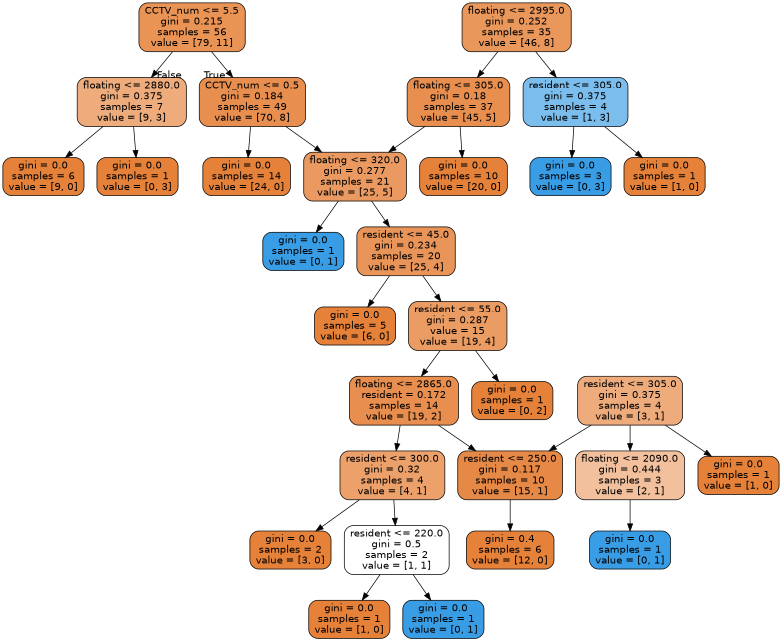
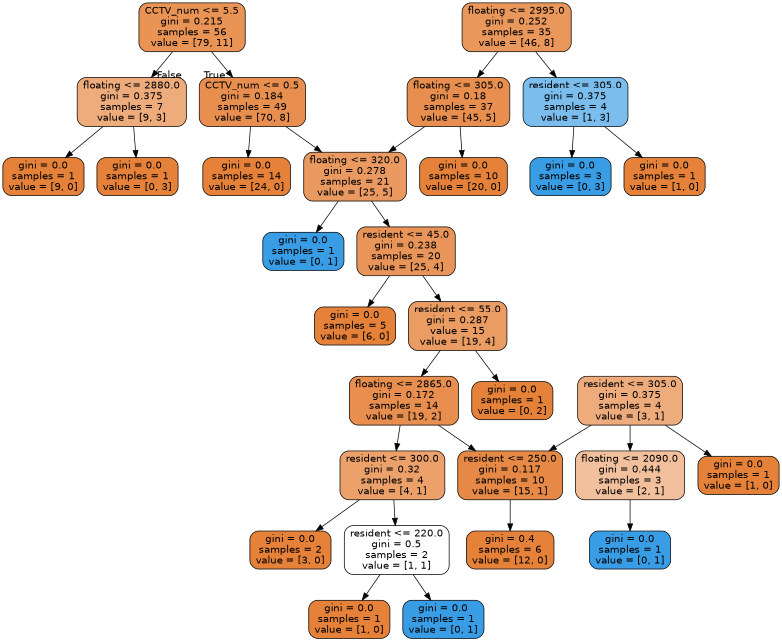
node "gini = 0.0 samples = 6 value = [9, 0]": label "gini = 0.0 samples = 6 value = [9, 0]" -> "gini = 0.0 samples = 1 value = [9, 0]"
node "floating <= 320.0 gini = 0.277 samples = 21 value = [25, 5]": label "floating <= 320.0 gini = 0.277 samples = 21 value = [25, 5]" -> "floating <= 320.0 gini = 0.278 samples = 21 value = [25, 5]"
node "resident <= 45.0 gini = 0.234 samples = 20 value = [25, 4]": label "resident <= 45.0 gini = 0.234 samples = 20 value = [25, 4]" -> "resident <= 45.0 gini = 0.238 samples = 20 value = [25, 4]"
node "floating <= 2865.0 resident = 0.172 samples = 14 value = [19, 2]": label "floating <= 2865.0 resident = 0.172 samples = 14 value = [19, 2]" -> "floating <= 2865.0 gini = 0.172 samples = 14 value = [19, 2]"
